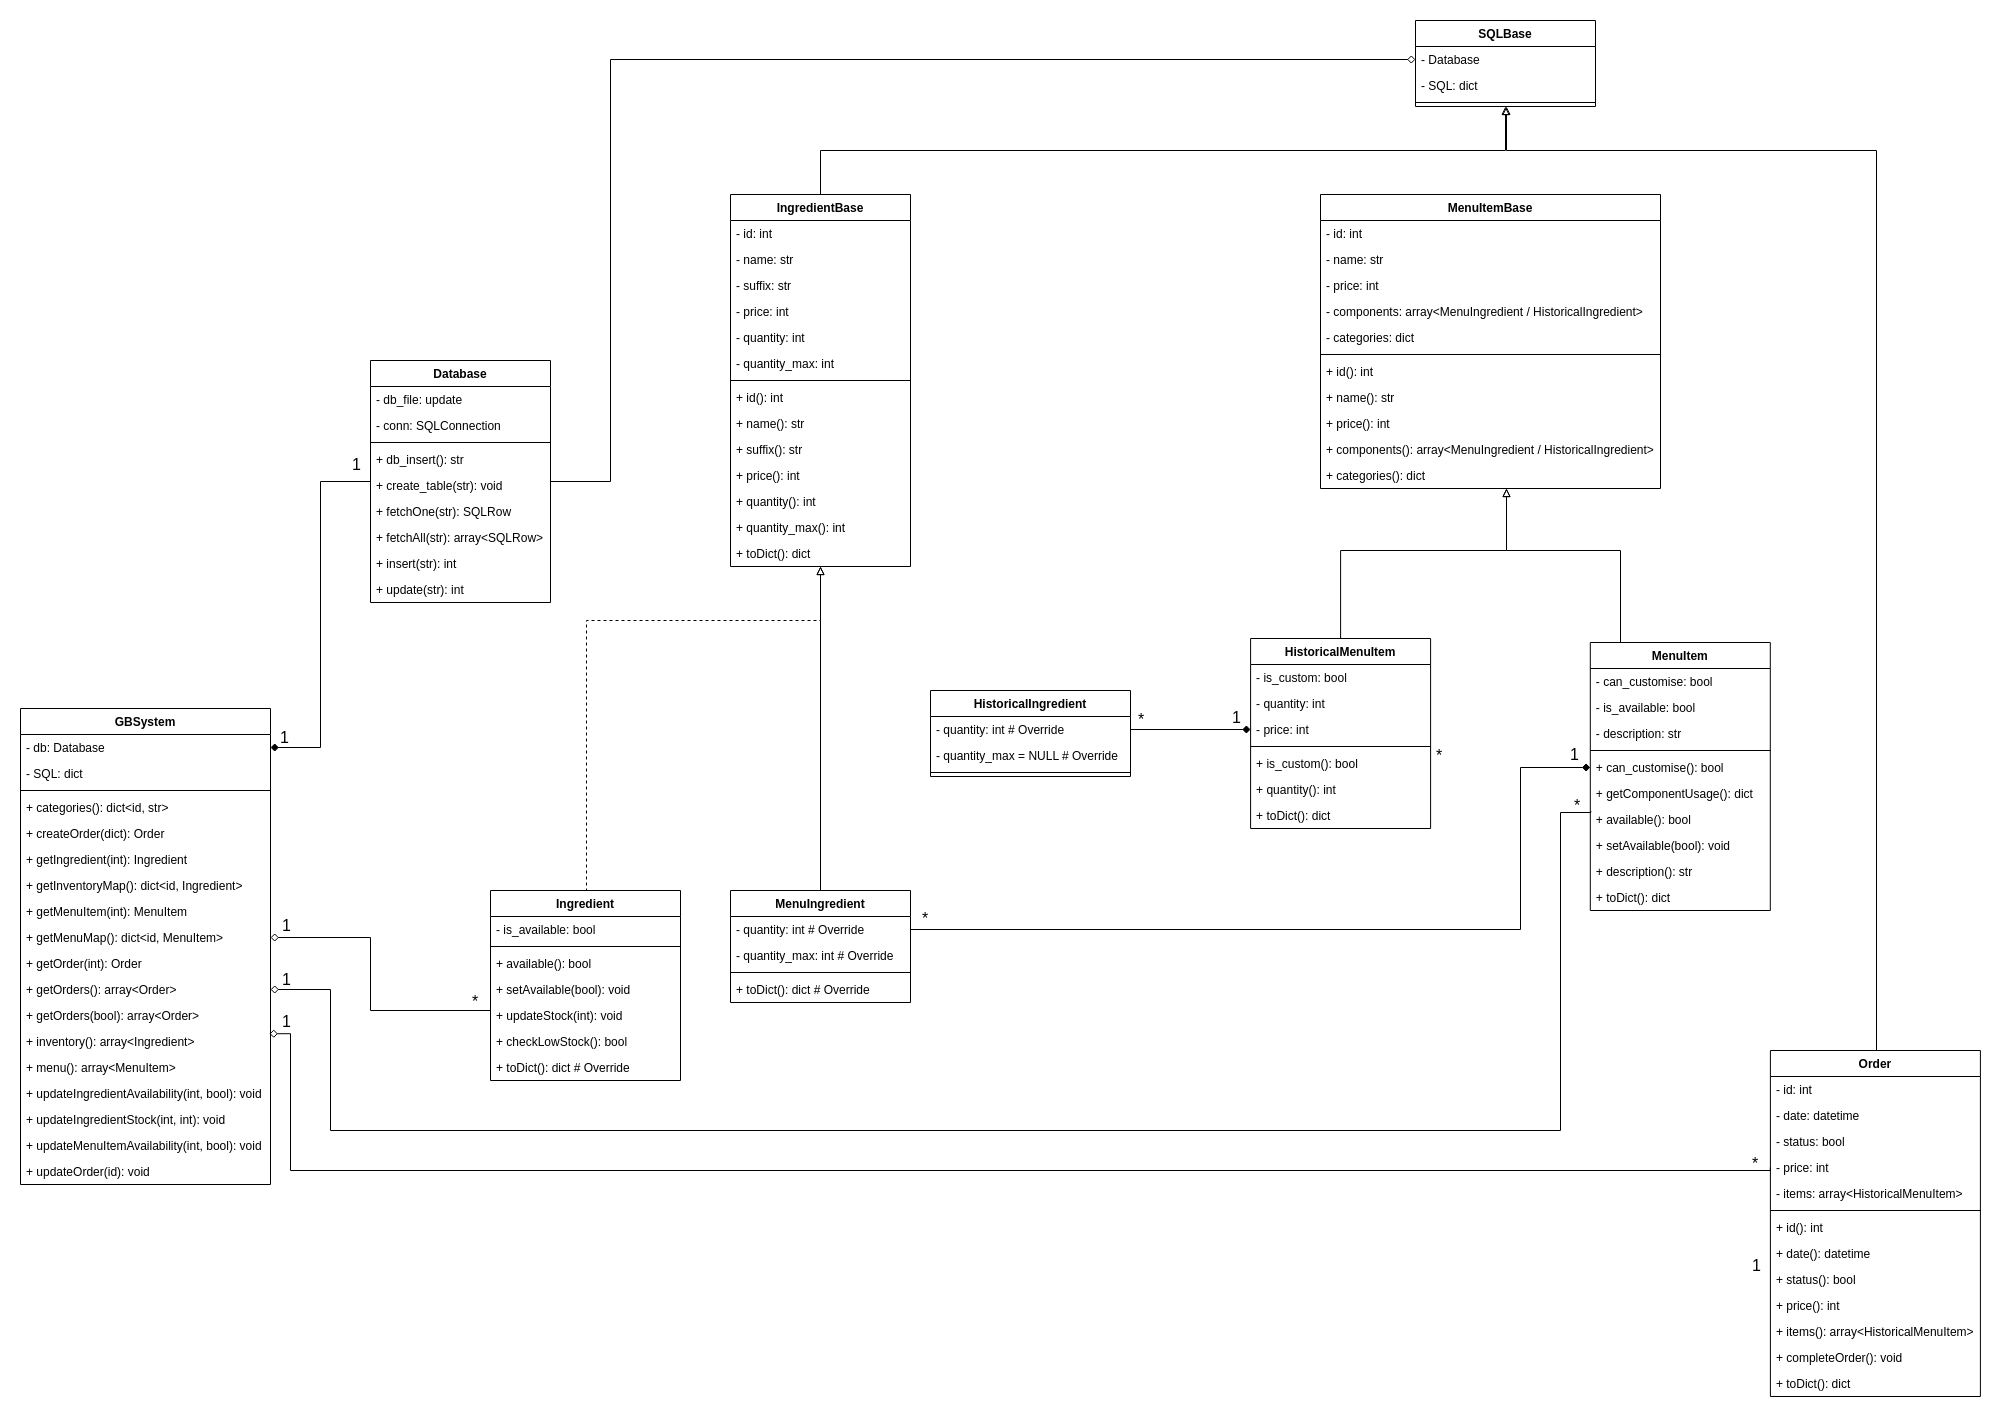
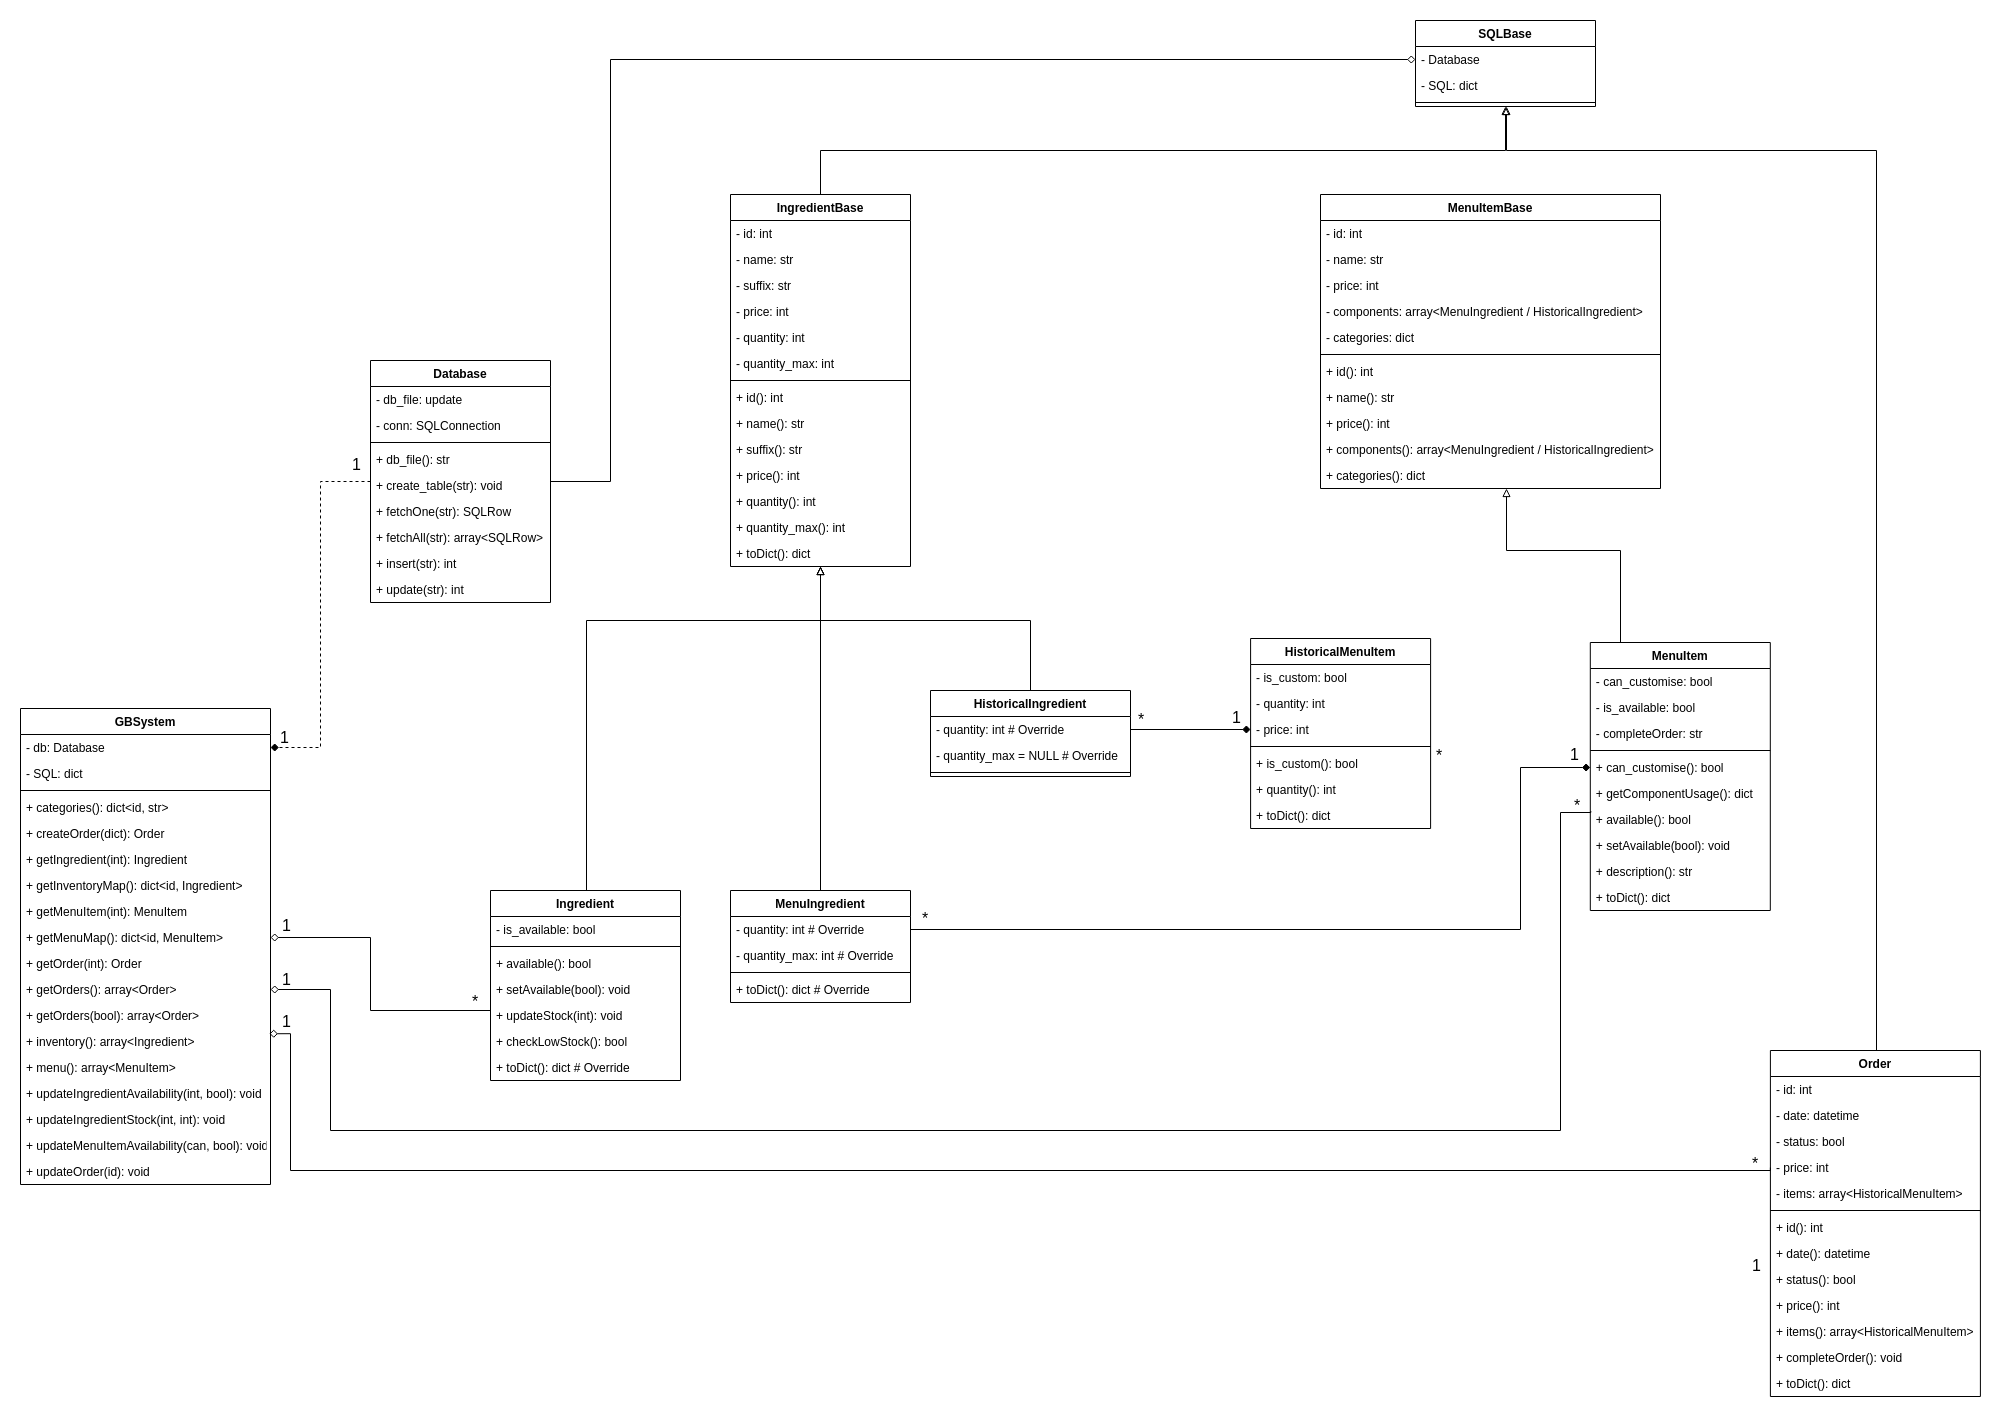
node "+ db_insert(): str": label "+ db_insert(): str" -> "+ db_file(): str"
edge "HistoricalMenuItem" -> "MenuItemBase": removed
edge "Database" -> "- db: Database": style solid -> dashed
edge "HistoricalIngredient" -> "IngredientBase": added
edge "Ingredient" -> "IngredientBase": style dashed -> solid
node "- description: str": label "- description: str" -> "- completeOrder: str"
node "+ updateMenuItemAvailability(int, bool): void": label "+ updateMenuItemAvailability(int, bool): void" -> "+ updateMenuItemAvailability(can, bool): void"
